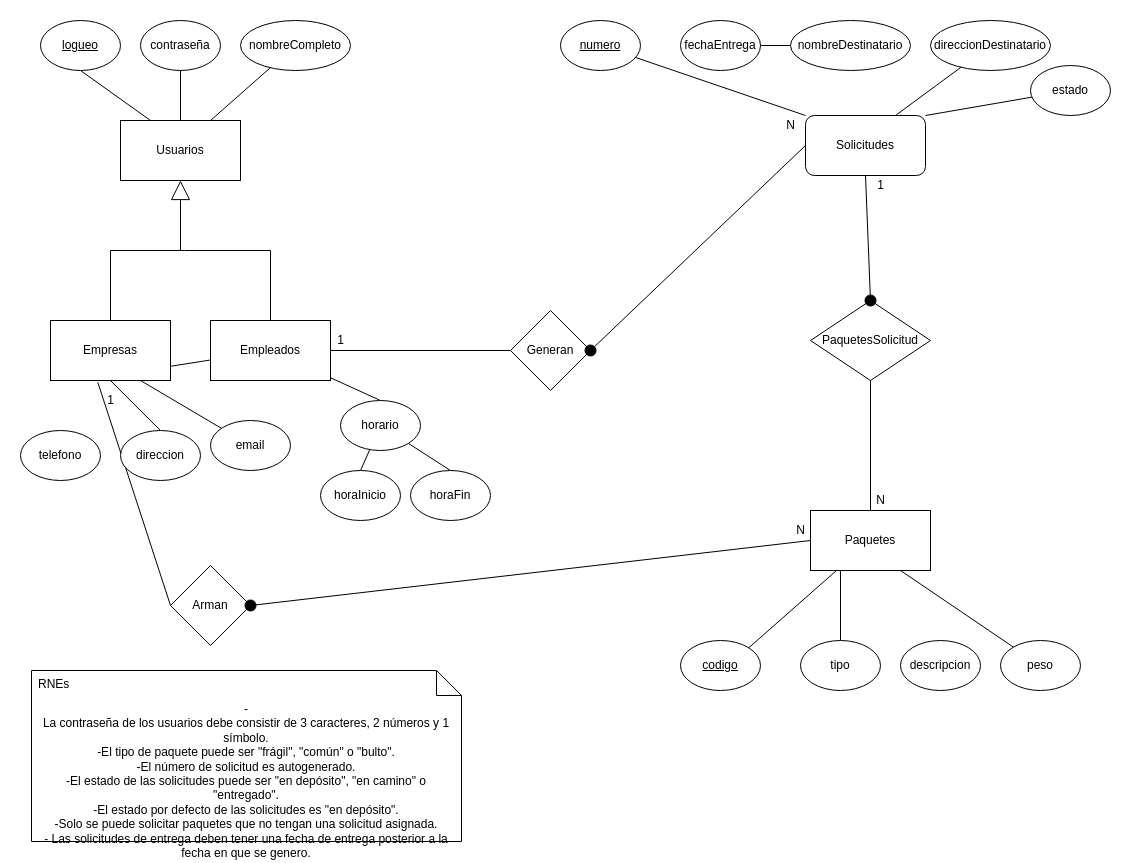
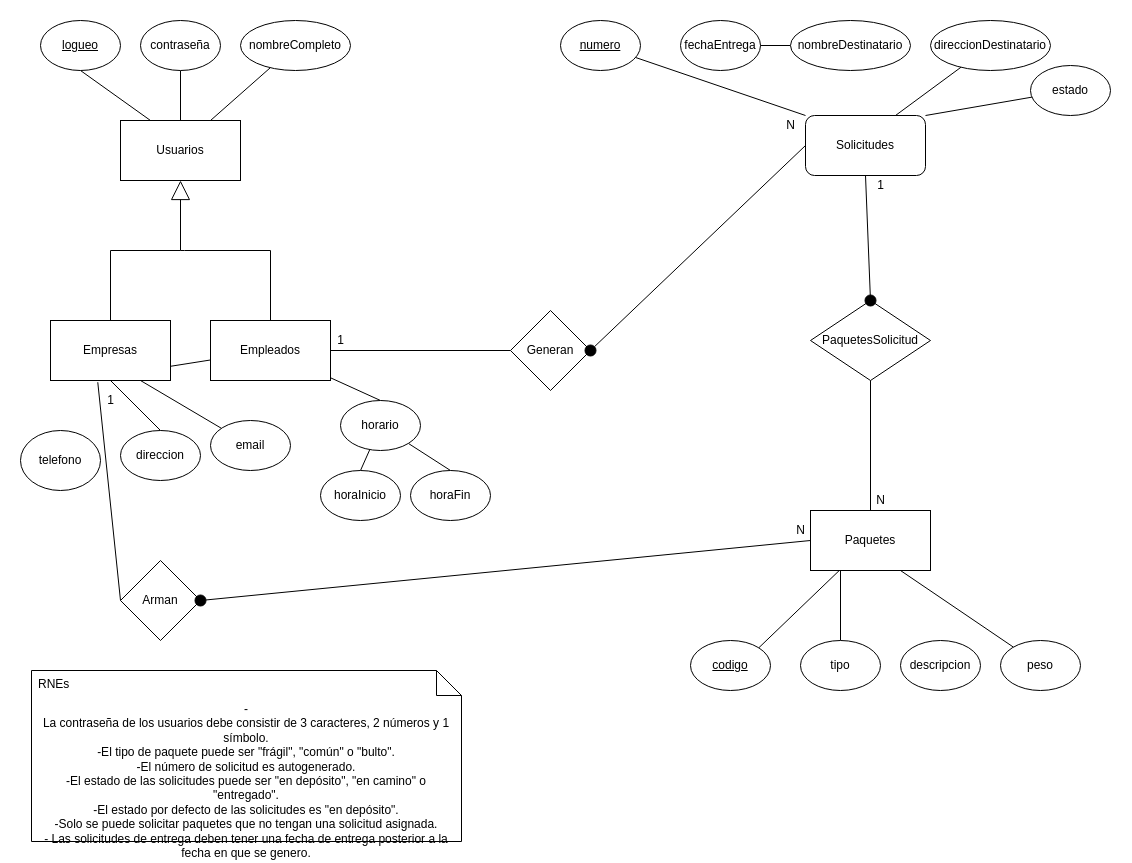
node "telefono": size 80x50 -> 80x60
node "Arman": moved (211, 606) -> (161, 601)
node "codigo": moved (721, 666) -> (731, 666)
